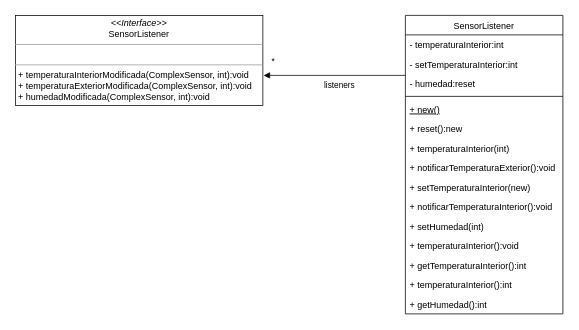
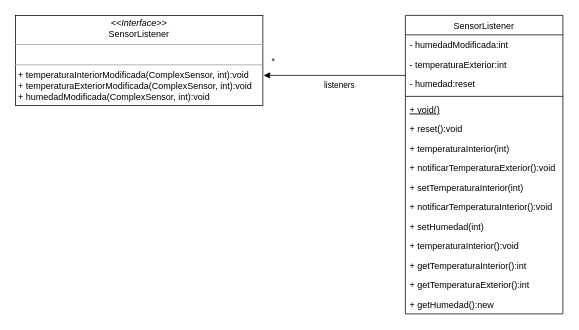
node "- temperaturaInterior:int": label "- temperaturaInterior:int" -> "- humedadModificada:int"
node "- setTemperaturaInterior:int": label "- setTemperaturaInterior:int" -> "- temperaturaExterior:int"
node "+ new()": label "+ new()" -> "+ void()"
node "+ reset():new": label "+ reset():new" -> "+ reset():void"
node "+ setTemperaturaInterior(new)": label "+ setTemperaturaInterior(new)" -> "+ setTemperaturaInterior(int)"
node "+ temperaturaInterior():int": label "+ temperaturaInterior():int" -> "+ getTemperaturaExterior():int"
node "+ getHumedad():int": label "+ getHumedad():int" -> "+ getHumedad():new"
